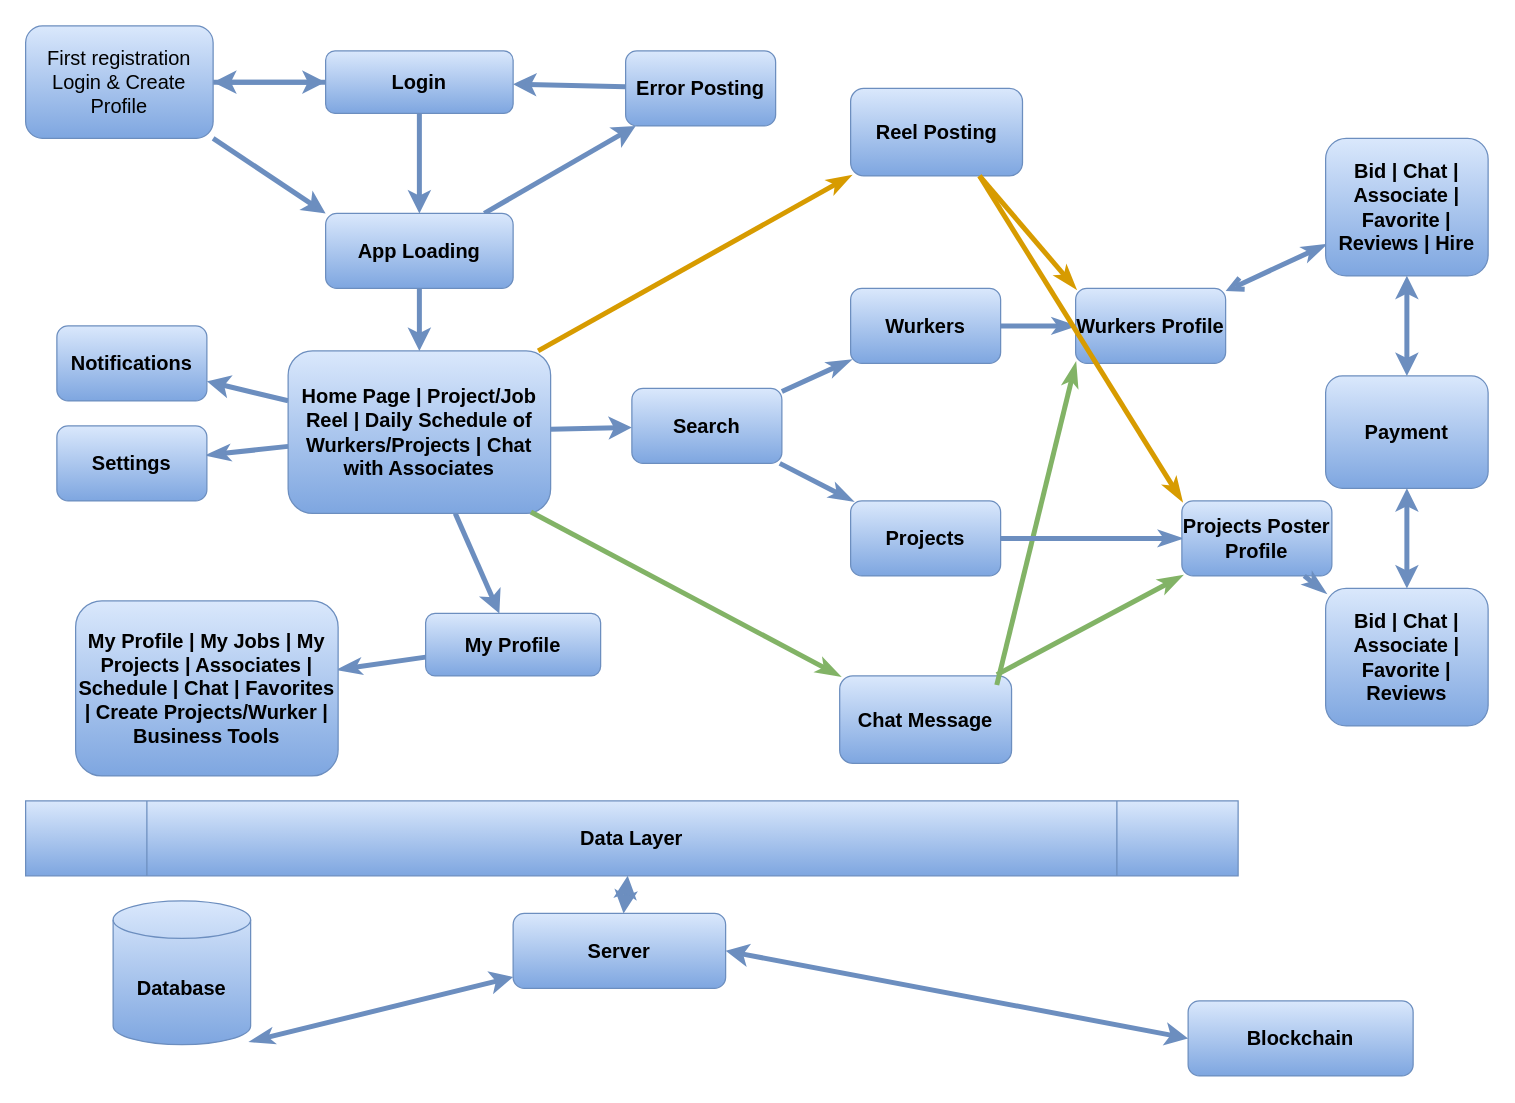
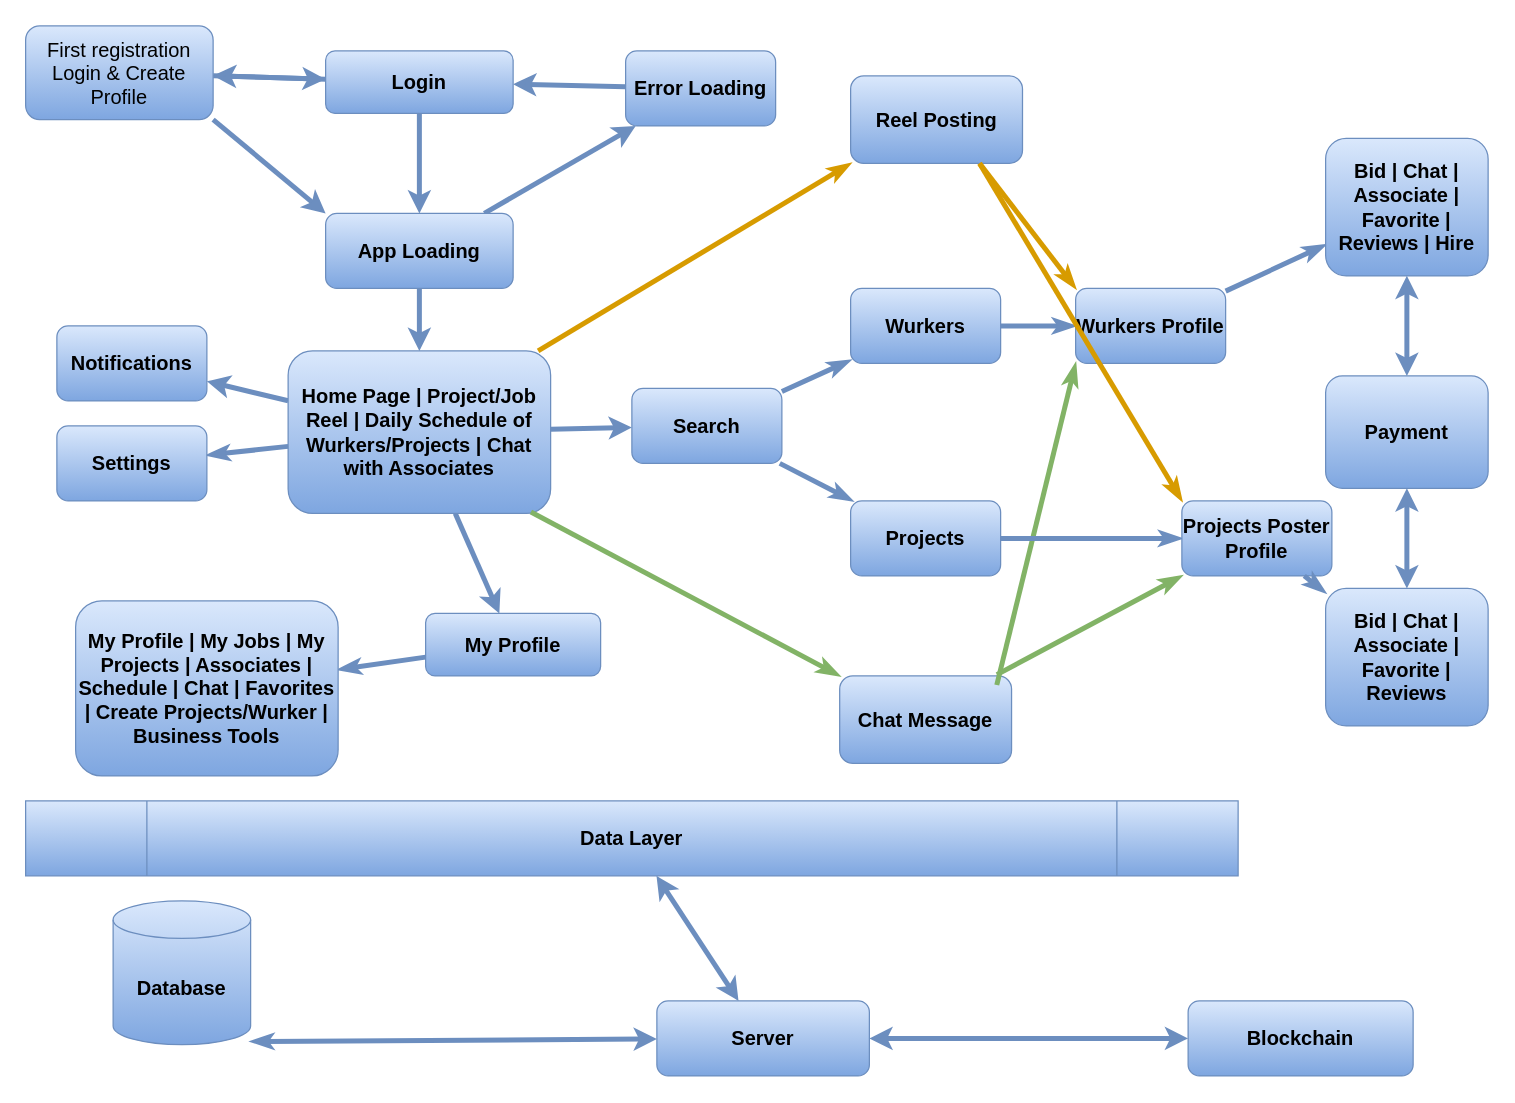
node "First registration Login & Create Profile": size 188x113 -> 188x94
node "Error Posting": label "Error Posting" -> "Error Loading"
node "Reel Posting": moved (937, 132) -> (937, 119)
edge "Bid | Chat | Associate | Favorite | Reviews | Hire" -- "Wurkers Profile": arrowhead open -> none
node "Server": moved (619, 951) -> (763, 1038)
